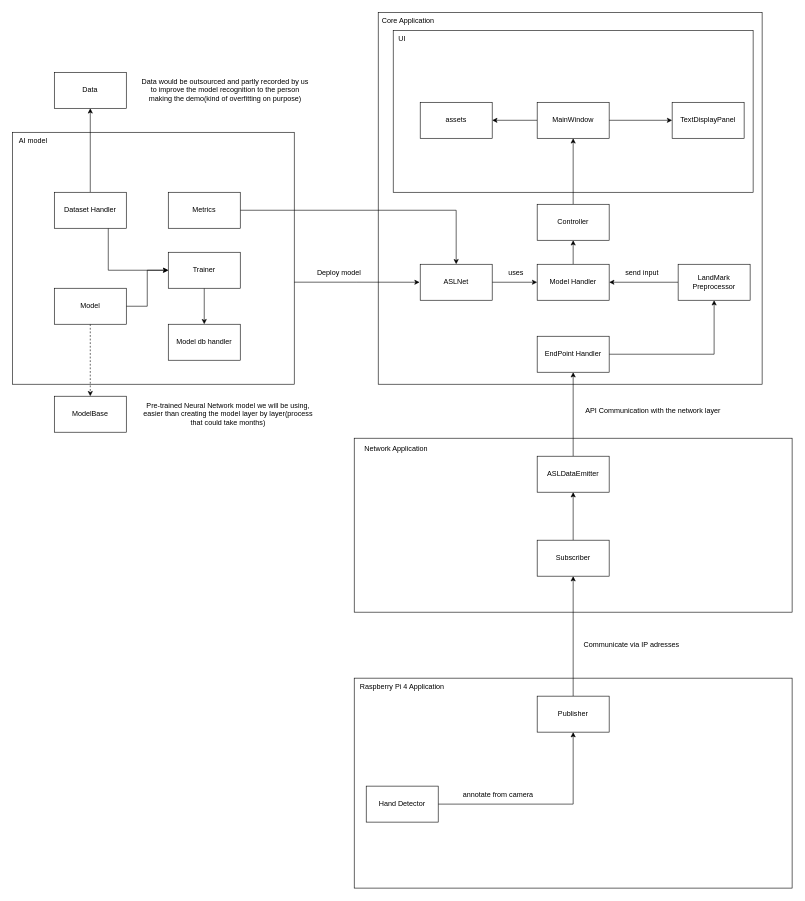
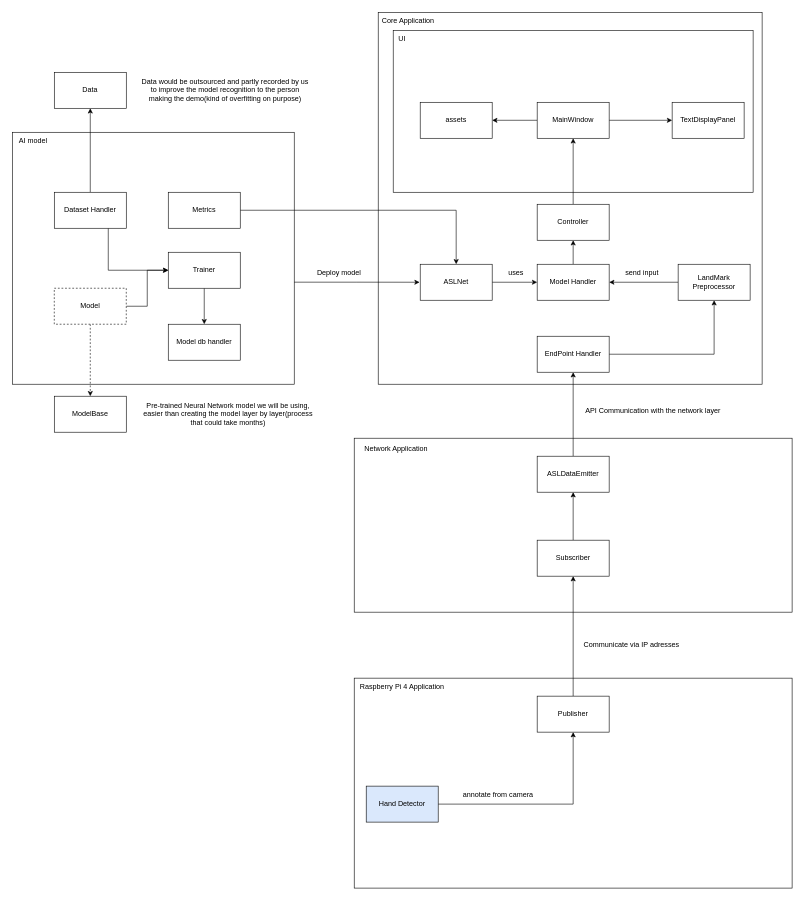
node "Model": style solid -> dashed
node "Hand Detector": fillcolor #ffffff -> #dae8fc
